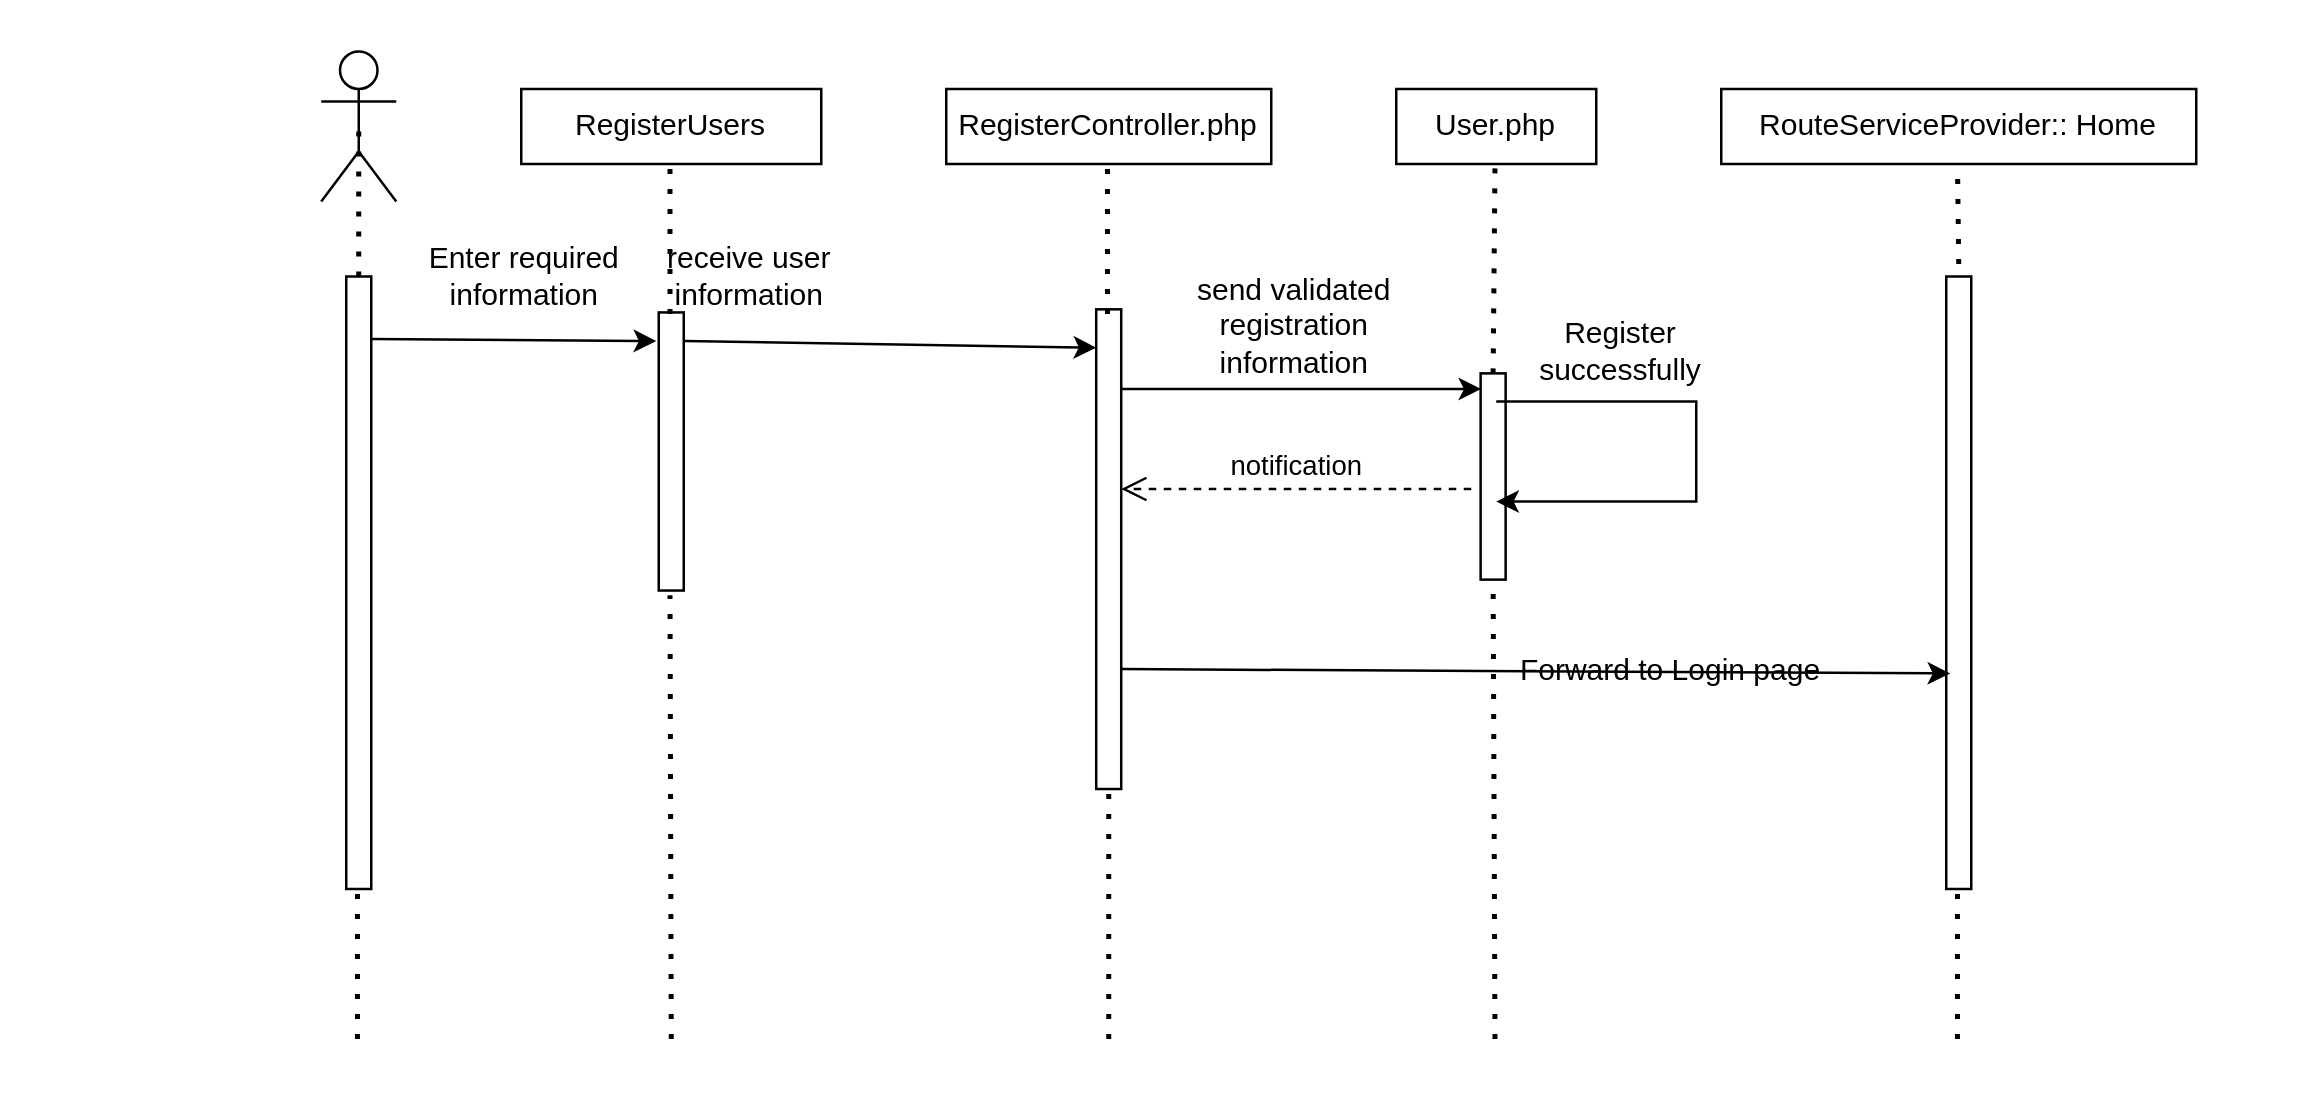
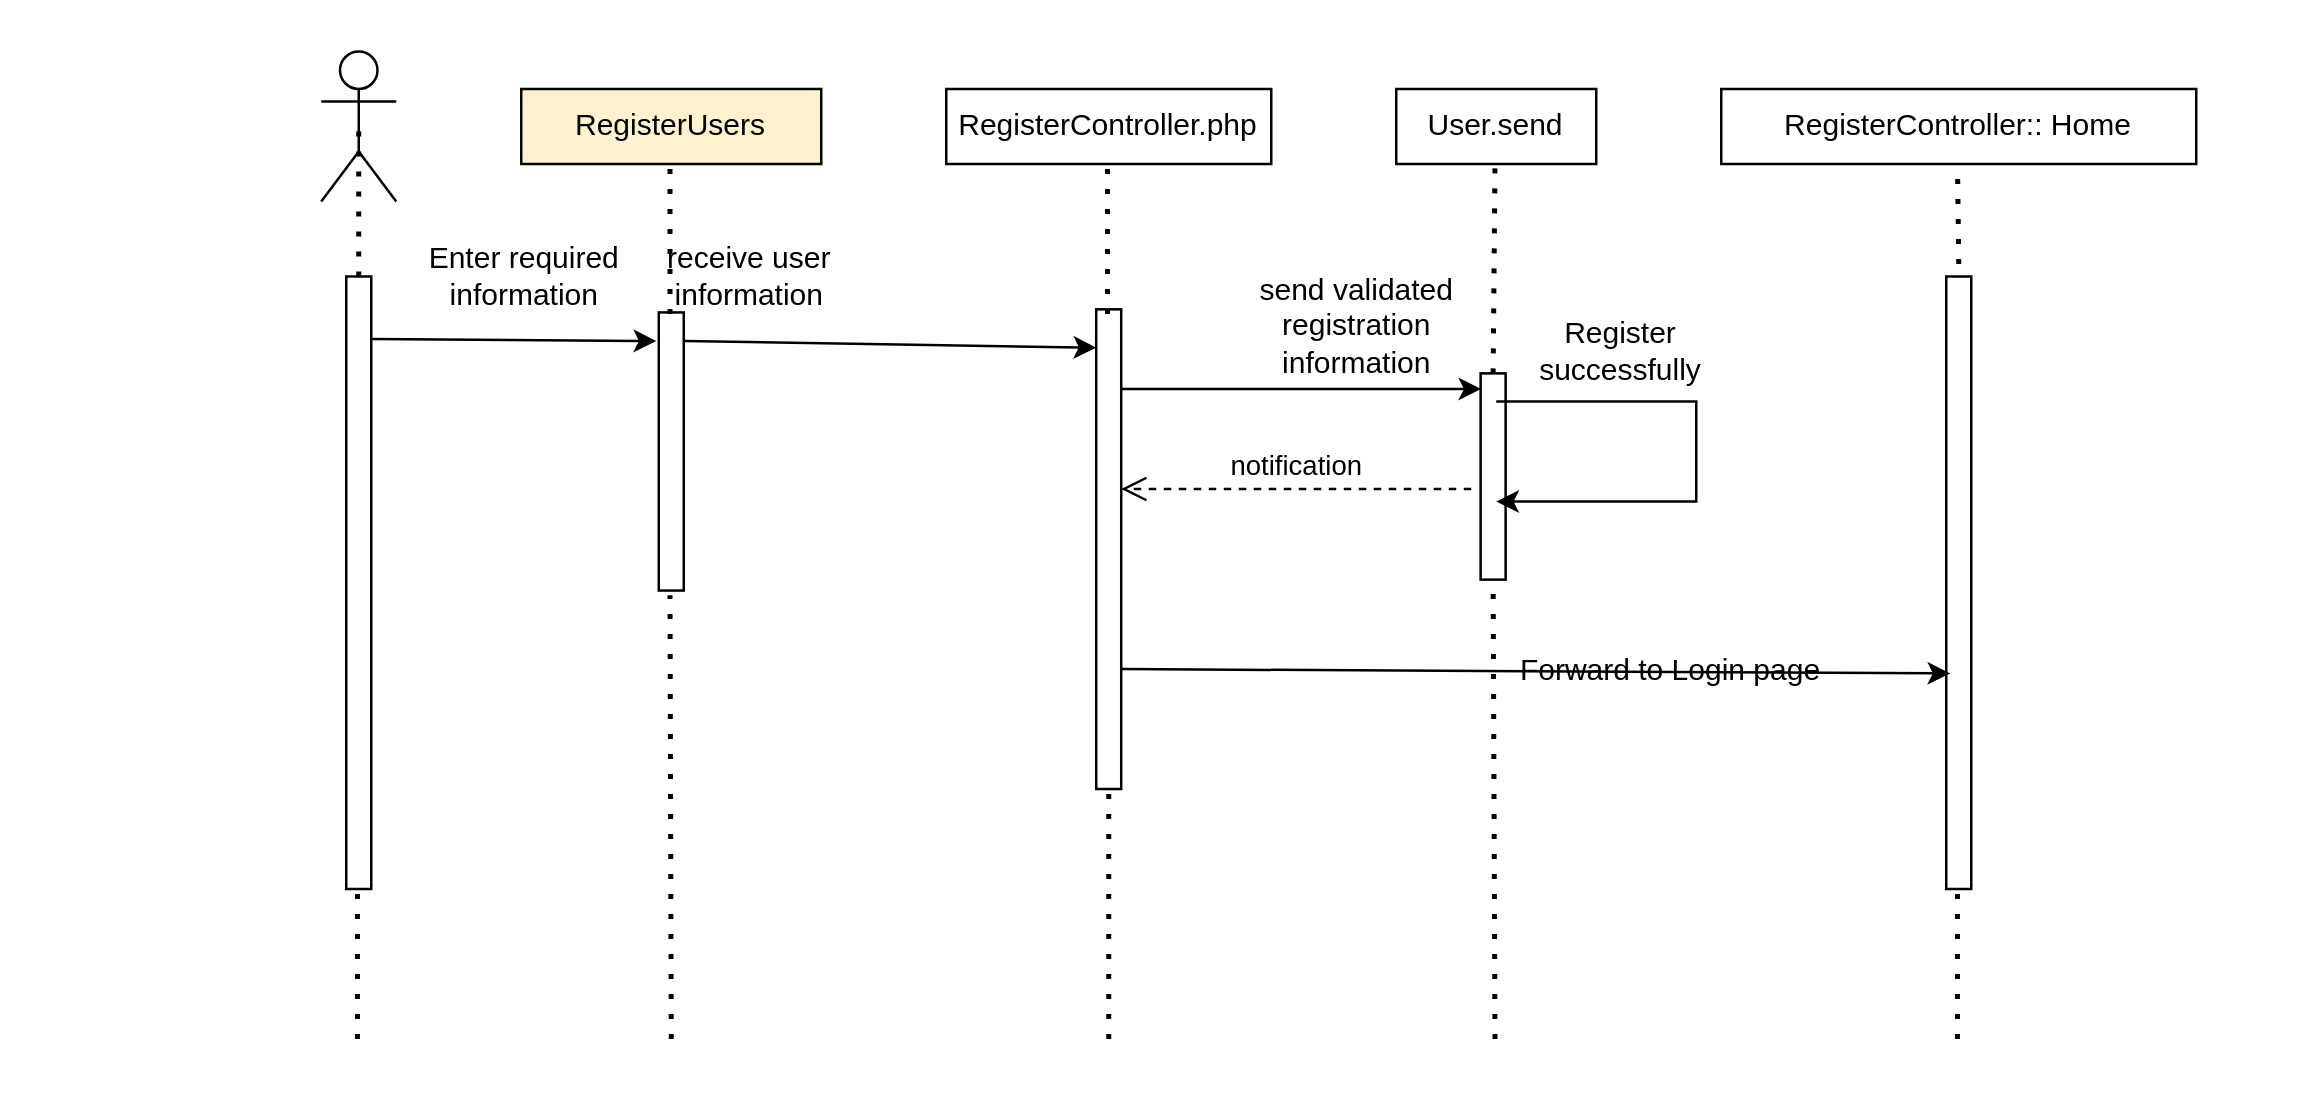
node "RegisterUsers": fillcolor #ffffff -> #fff2cc
node "User.php": label "User.php" -> "User.send"
node "RouteServiceProvider:: Home": label "RouteServiceProvider:: Home" -> "RegisterController:: Home"
node "send validated registration information": moved (1293, 326) -> (1356, 326)
